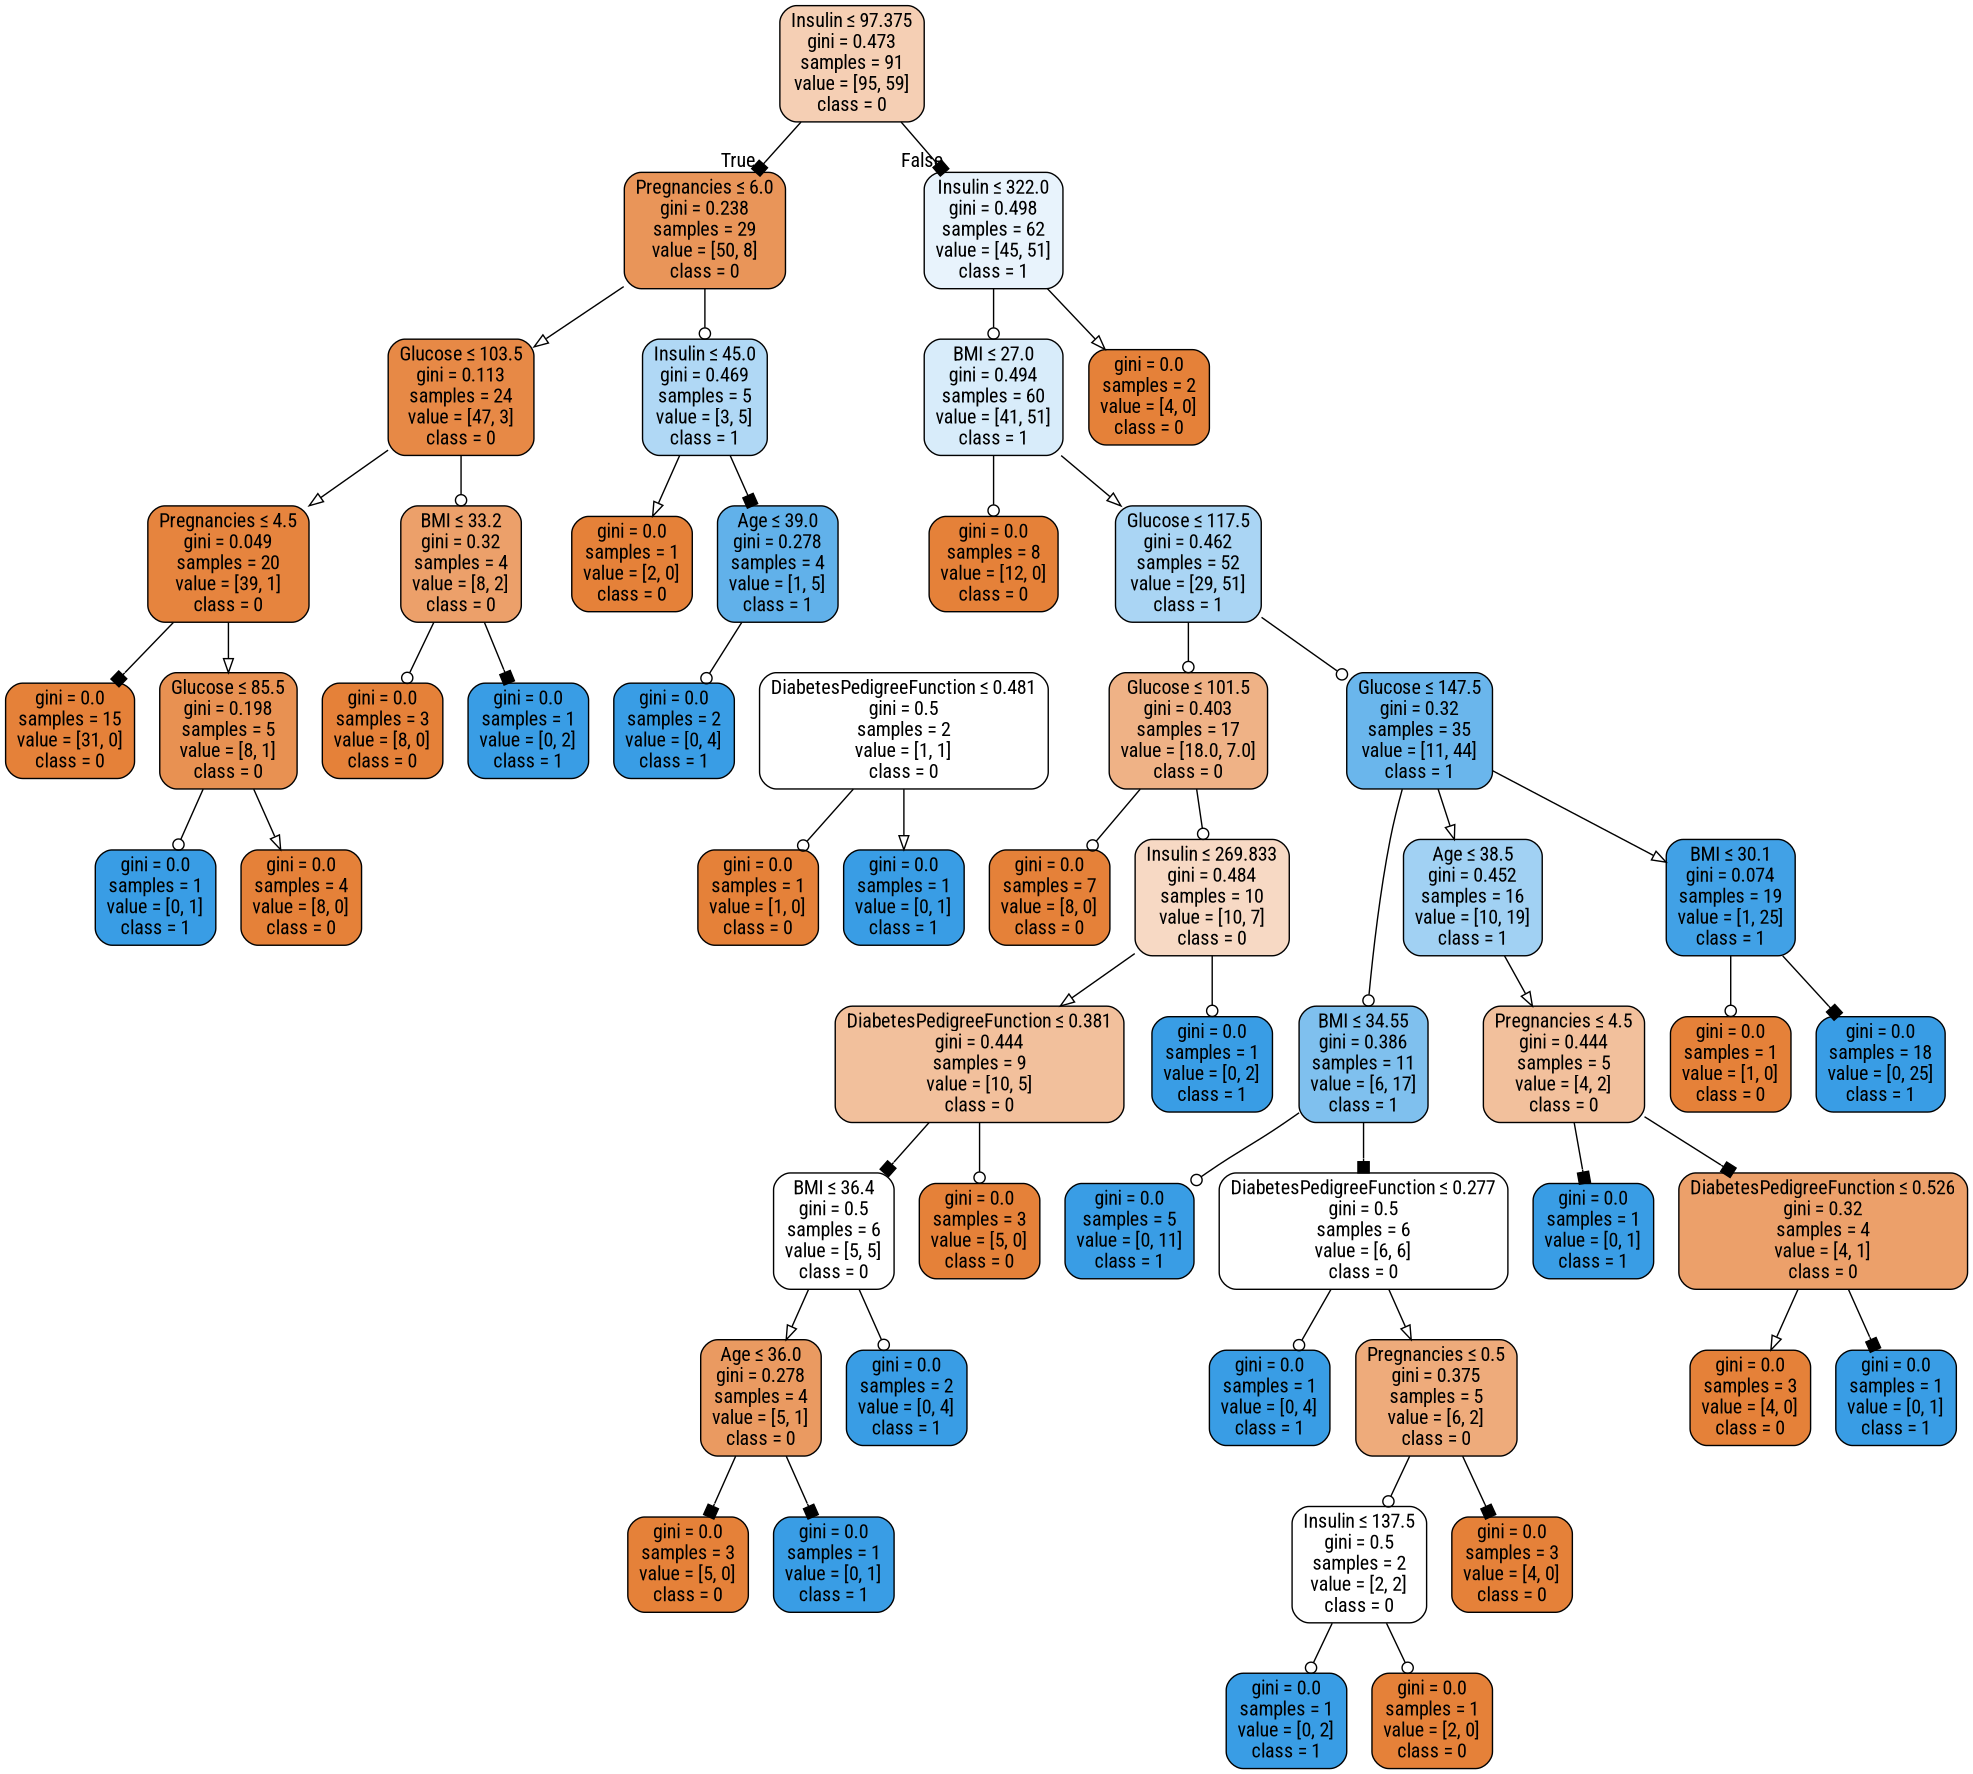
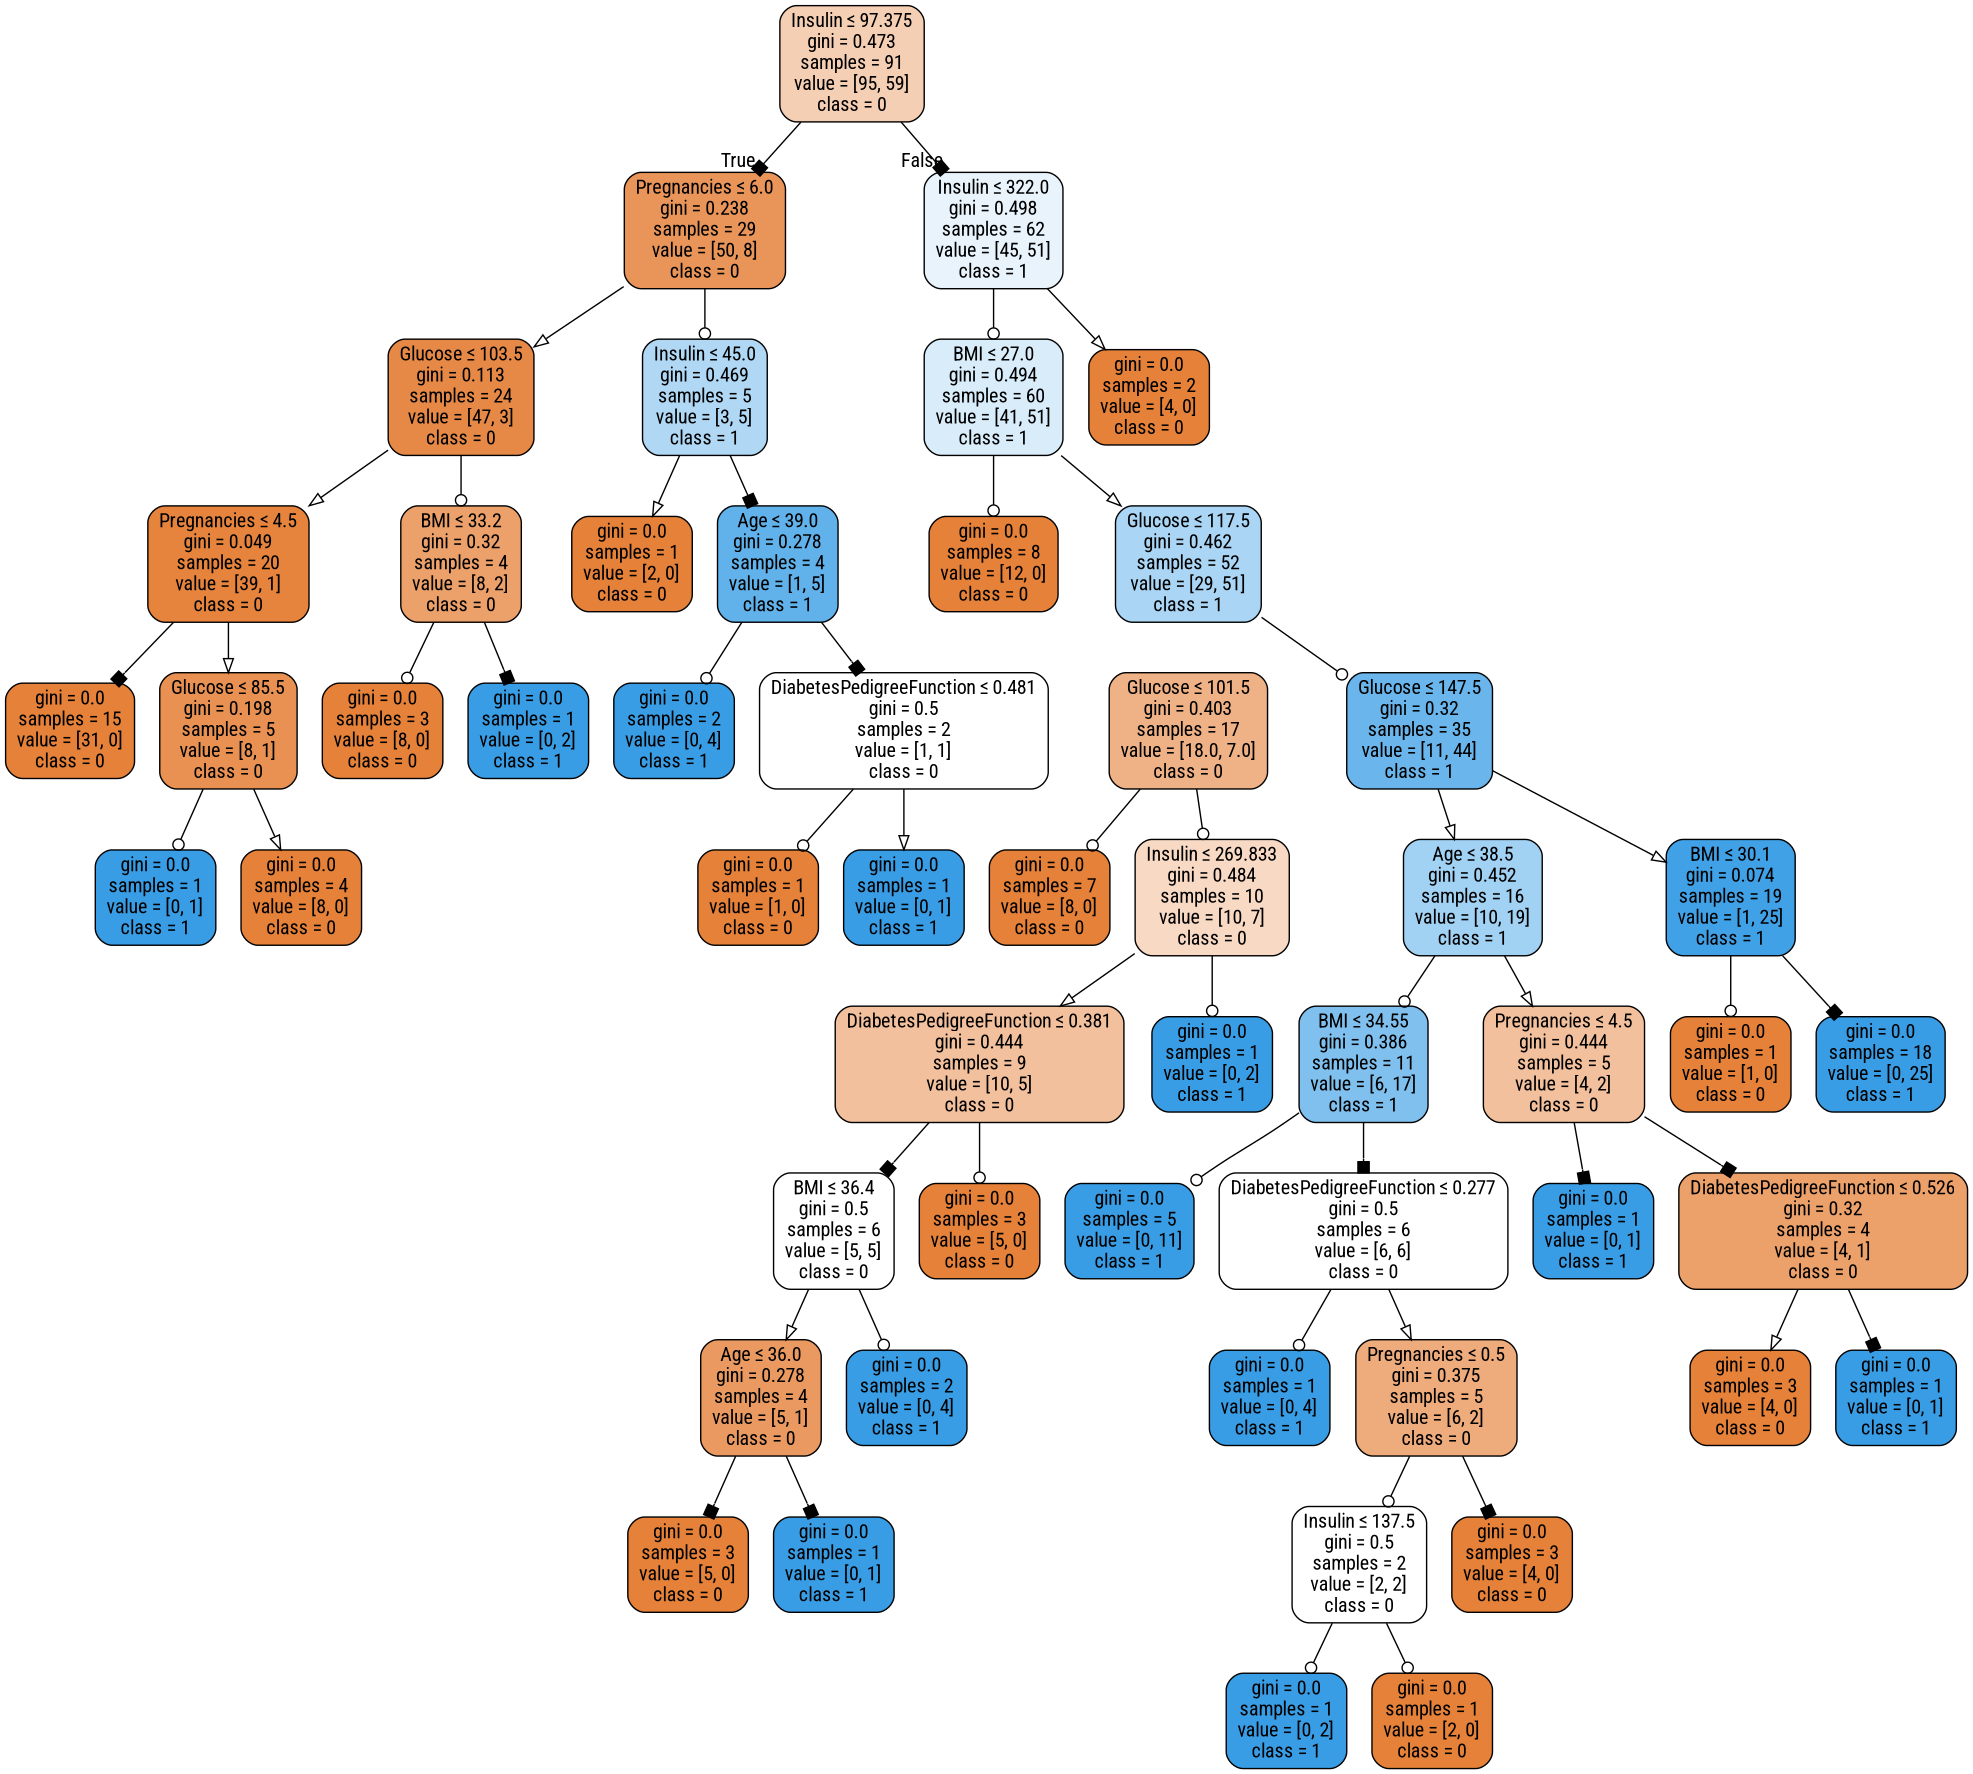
edge "Age ≤ 39.0" -> "DiabetesPedigreeFunction ≤ 0.481": added
edge "Glucose ≤ 117.5" -> "Glucose ≤ 101.5": removed
edge "Glucose ≤ 147.5" -> "BMI ≤ 34.55": now "Age ≤ 38.5" -> "BMI ≤ 34.55"
